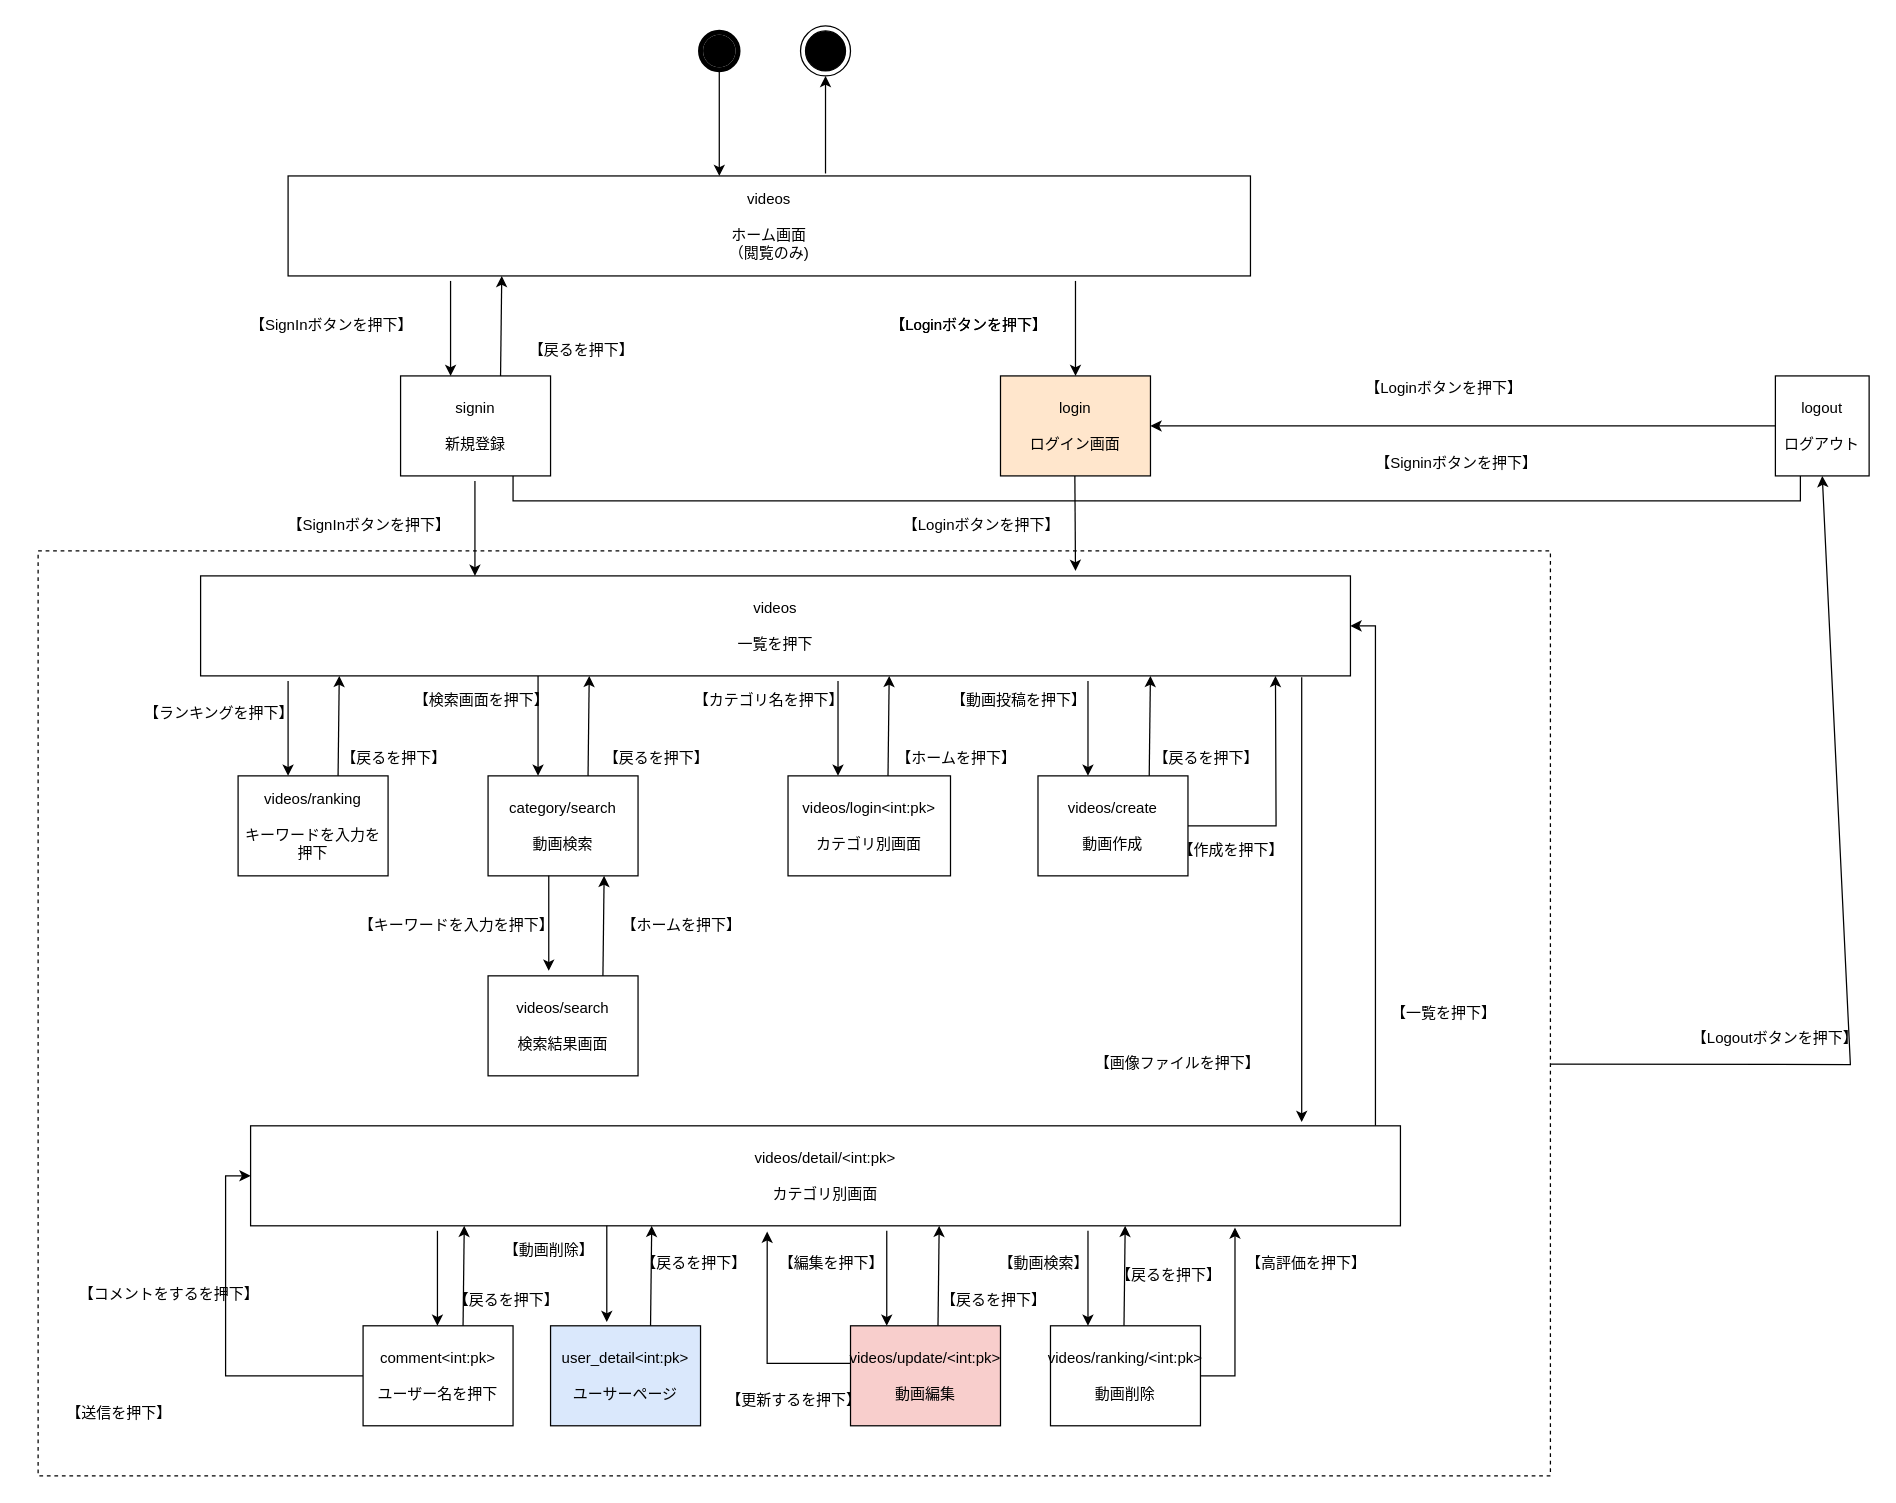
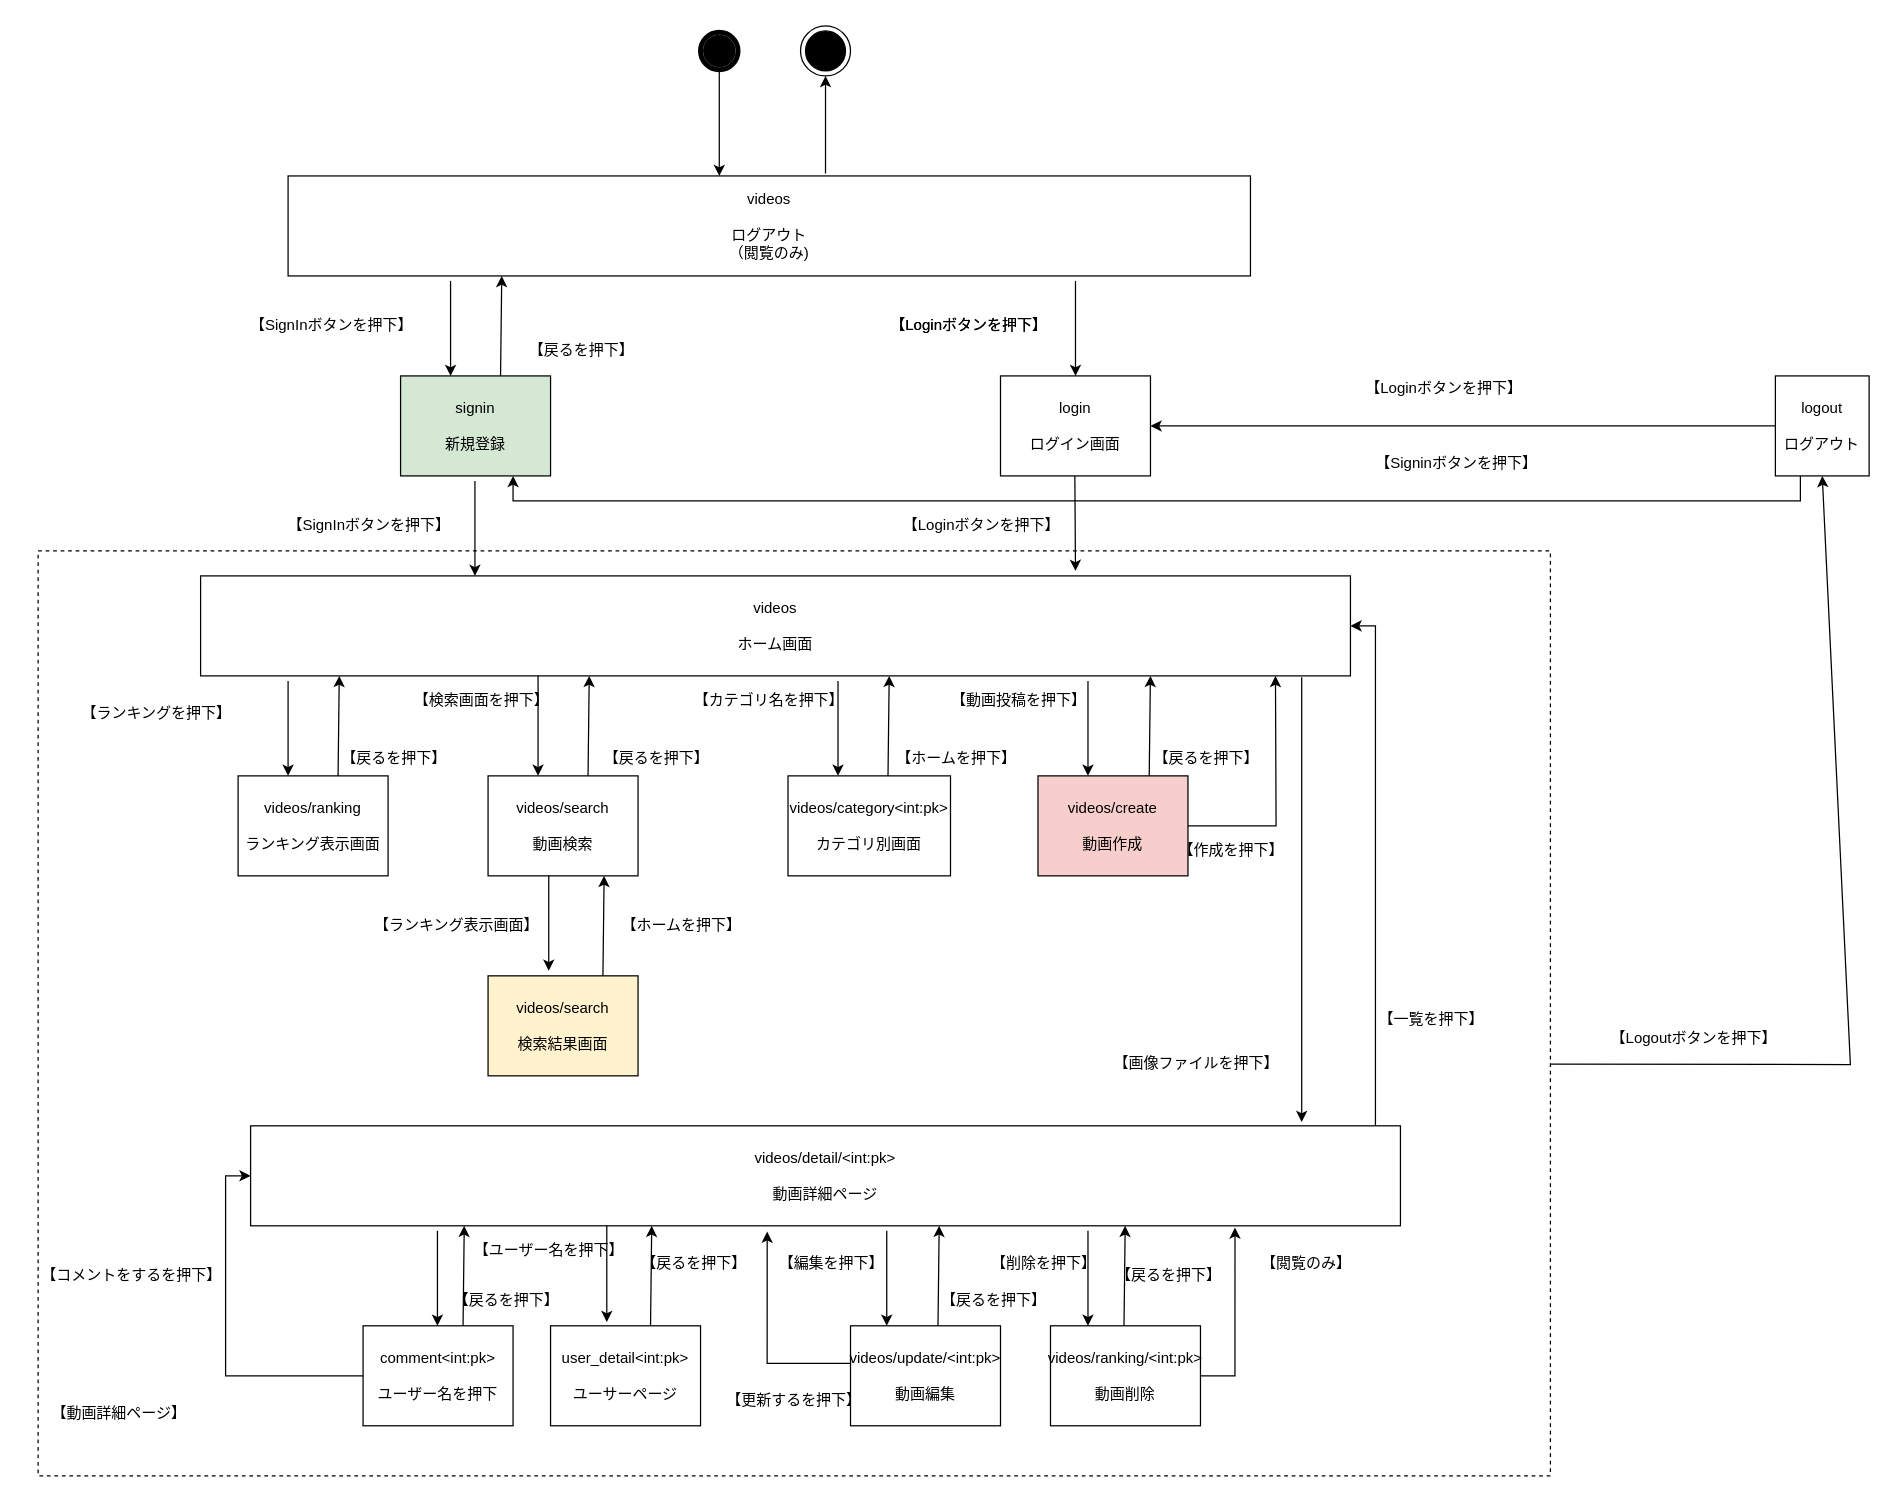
node "videos ホーム画面 （閲覧のみ)": label "videos ホーム画面 （閲覧のみ)" -> "videos ログアウト （閲覧のみ)"
node "signin 新規登録": fillcolor #ffffff -> #d5e8d4
node "login ログイン画面": fillcolor #ffe6cc -> #ffffff
edge "signin 新規登録" -- "logout ログアウト": arrowhead none -> classic
node "videos 一覧を押下": label "videos 一覧を押下" -> "videos ホーム画面"
node "【ランキングを押下】": moved (219, 713) -> (157, 713)
node "videos/ranking キーワードを入力を押下": label "videos/ranking キーワードを入力を押下" -> "videos/ranking ランキング表示画面"
node "category/search 動画検索": label "category/search 動画検索" -> "videos/search 動画検索"
node "videos/login<int:pk> カテゴリ別画面": label "videos/login<int:pk> カテゴリ別画面" -> "videos/category<int:pk> カテゴリ別画面"
node "videos/create 動画作成": fillcolor #ffffff -> #f8cecc
node "【キーワードを入力を押下】": label "【キーワードを入力を押下】" -> "【ランキング表示画面】"
node "【一覧を押下】": moved (1444, 1013) -> (1432, 1019)
node "videos/search 検索結果画面": fillcolor #ffffff -> #fff2cc
node "【Logoutボタンを押下】": moved (1776, 1038) -> (1694, 1038)
node "【画像ファイルを押下】": moved (1178, 1063) -> (1197, 1063)
node "videos/detail/<int:pk> カテゴリ別画面": label "videos/detail/<int:pk> カテゴリ別画面" -> "videos/detail/<int:pk> 動画詳細ページ"
node "【動画削除】": label "【動画削除】" -> "【ユーザー名を押下】"
node "【動画検索】": label "【動画検索】" -> "【削除を押下】"
node "【高評価を押下】": label "【高評価を押下】" -> "【閲覧のみ】"
node "【コメントをするを押下】": moved (169, 1294) -> (132, 1276)
node "user_detail<int:pk> ユーサーページ": fillcolor #dae8fc -> #ffffff
node "videos/update/<int:pk> 動画編集": fillcolor #f8cecc -> #ffffff
node "【送信を押下】": label "【送信を押下】" -> "【動画詳細ページ】"
